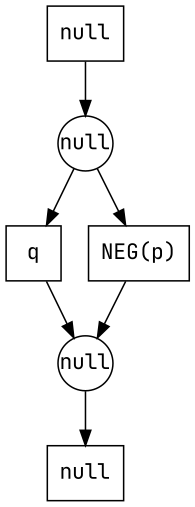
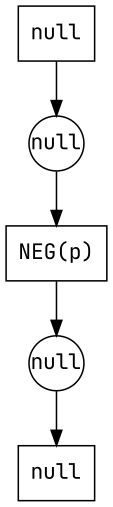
node "q": removed
